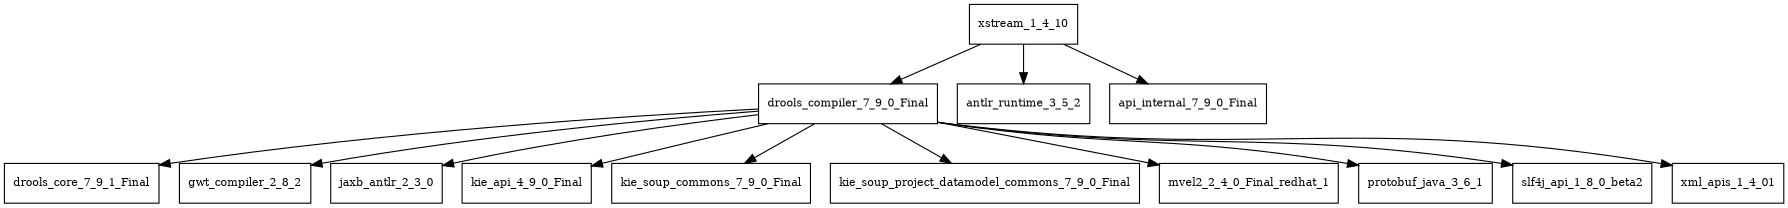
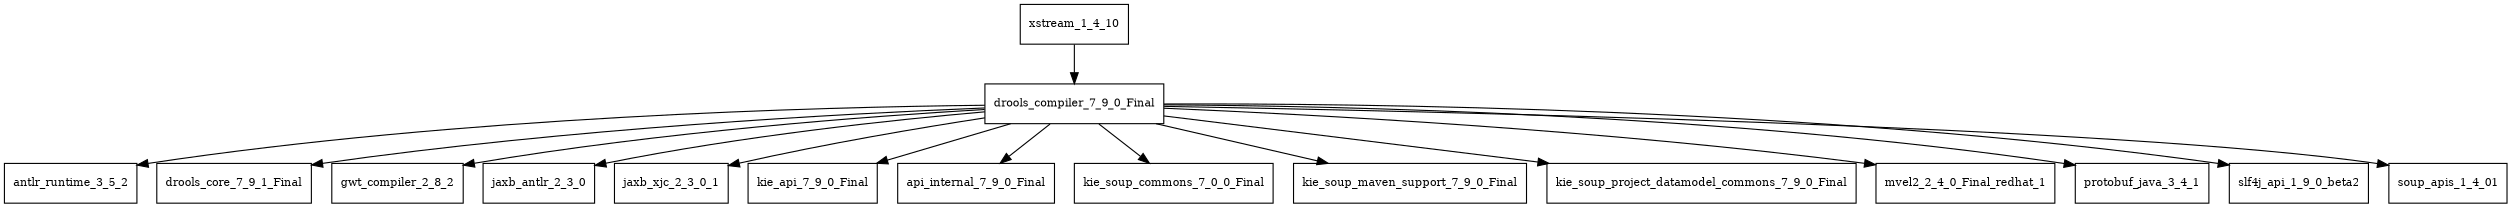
edge "xstream_1_4_10" -> "antlr_runtime_3_5_2": now "drools_compiler_7_9_0_Final" -> "antlr_runtime_3_5_2"
edge "xstream_1_4_10" -> "api_internal_7_9_0_Final": now "drools_compiler_7_9_0_Final" -> "api_internal_7_9_0_Final"
node "kie_api_4_9_0_Final": label "kie_api_4_9_0_Final" -> "kie_api_7_9_0_Final"
node "jaxb_xjc_2_3_0_1": added
node "kie_soup_commons_7_9_0_Final": label "kie_soup_commons_7_9_0_Final" -> "kie_soup_commons_7_0_0_Final"
node "kie_soup_maven_support_7_9_0_Final": added
node "protobuf_java_3_6_1": label "protobuf_java_3_6_1" -> "protobuf_java_3_4_1"
node "slf4j_api_1_8_0_beta2": label "slf4j_api_1_8_0_beta2" -> "slf4j_api_1_9_0_beta2"
node "xml_apis_1_4_01": label "xml_apis_1_4_01" -> "soup_apis_1_4_01"
